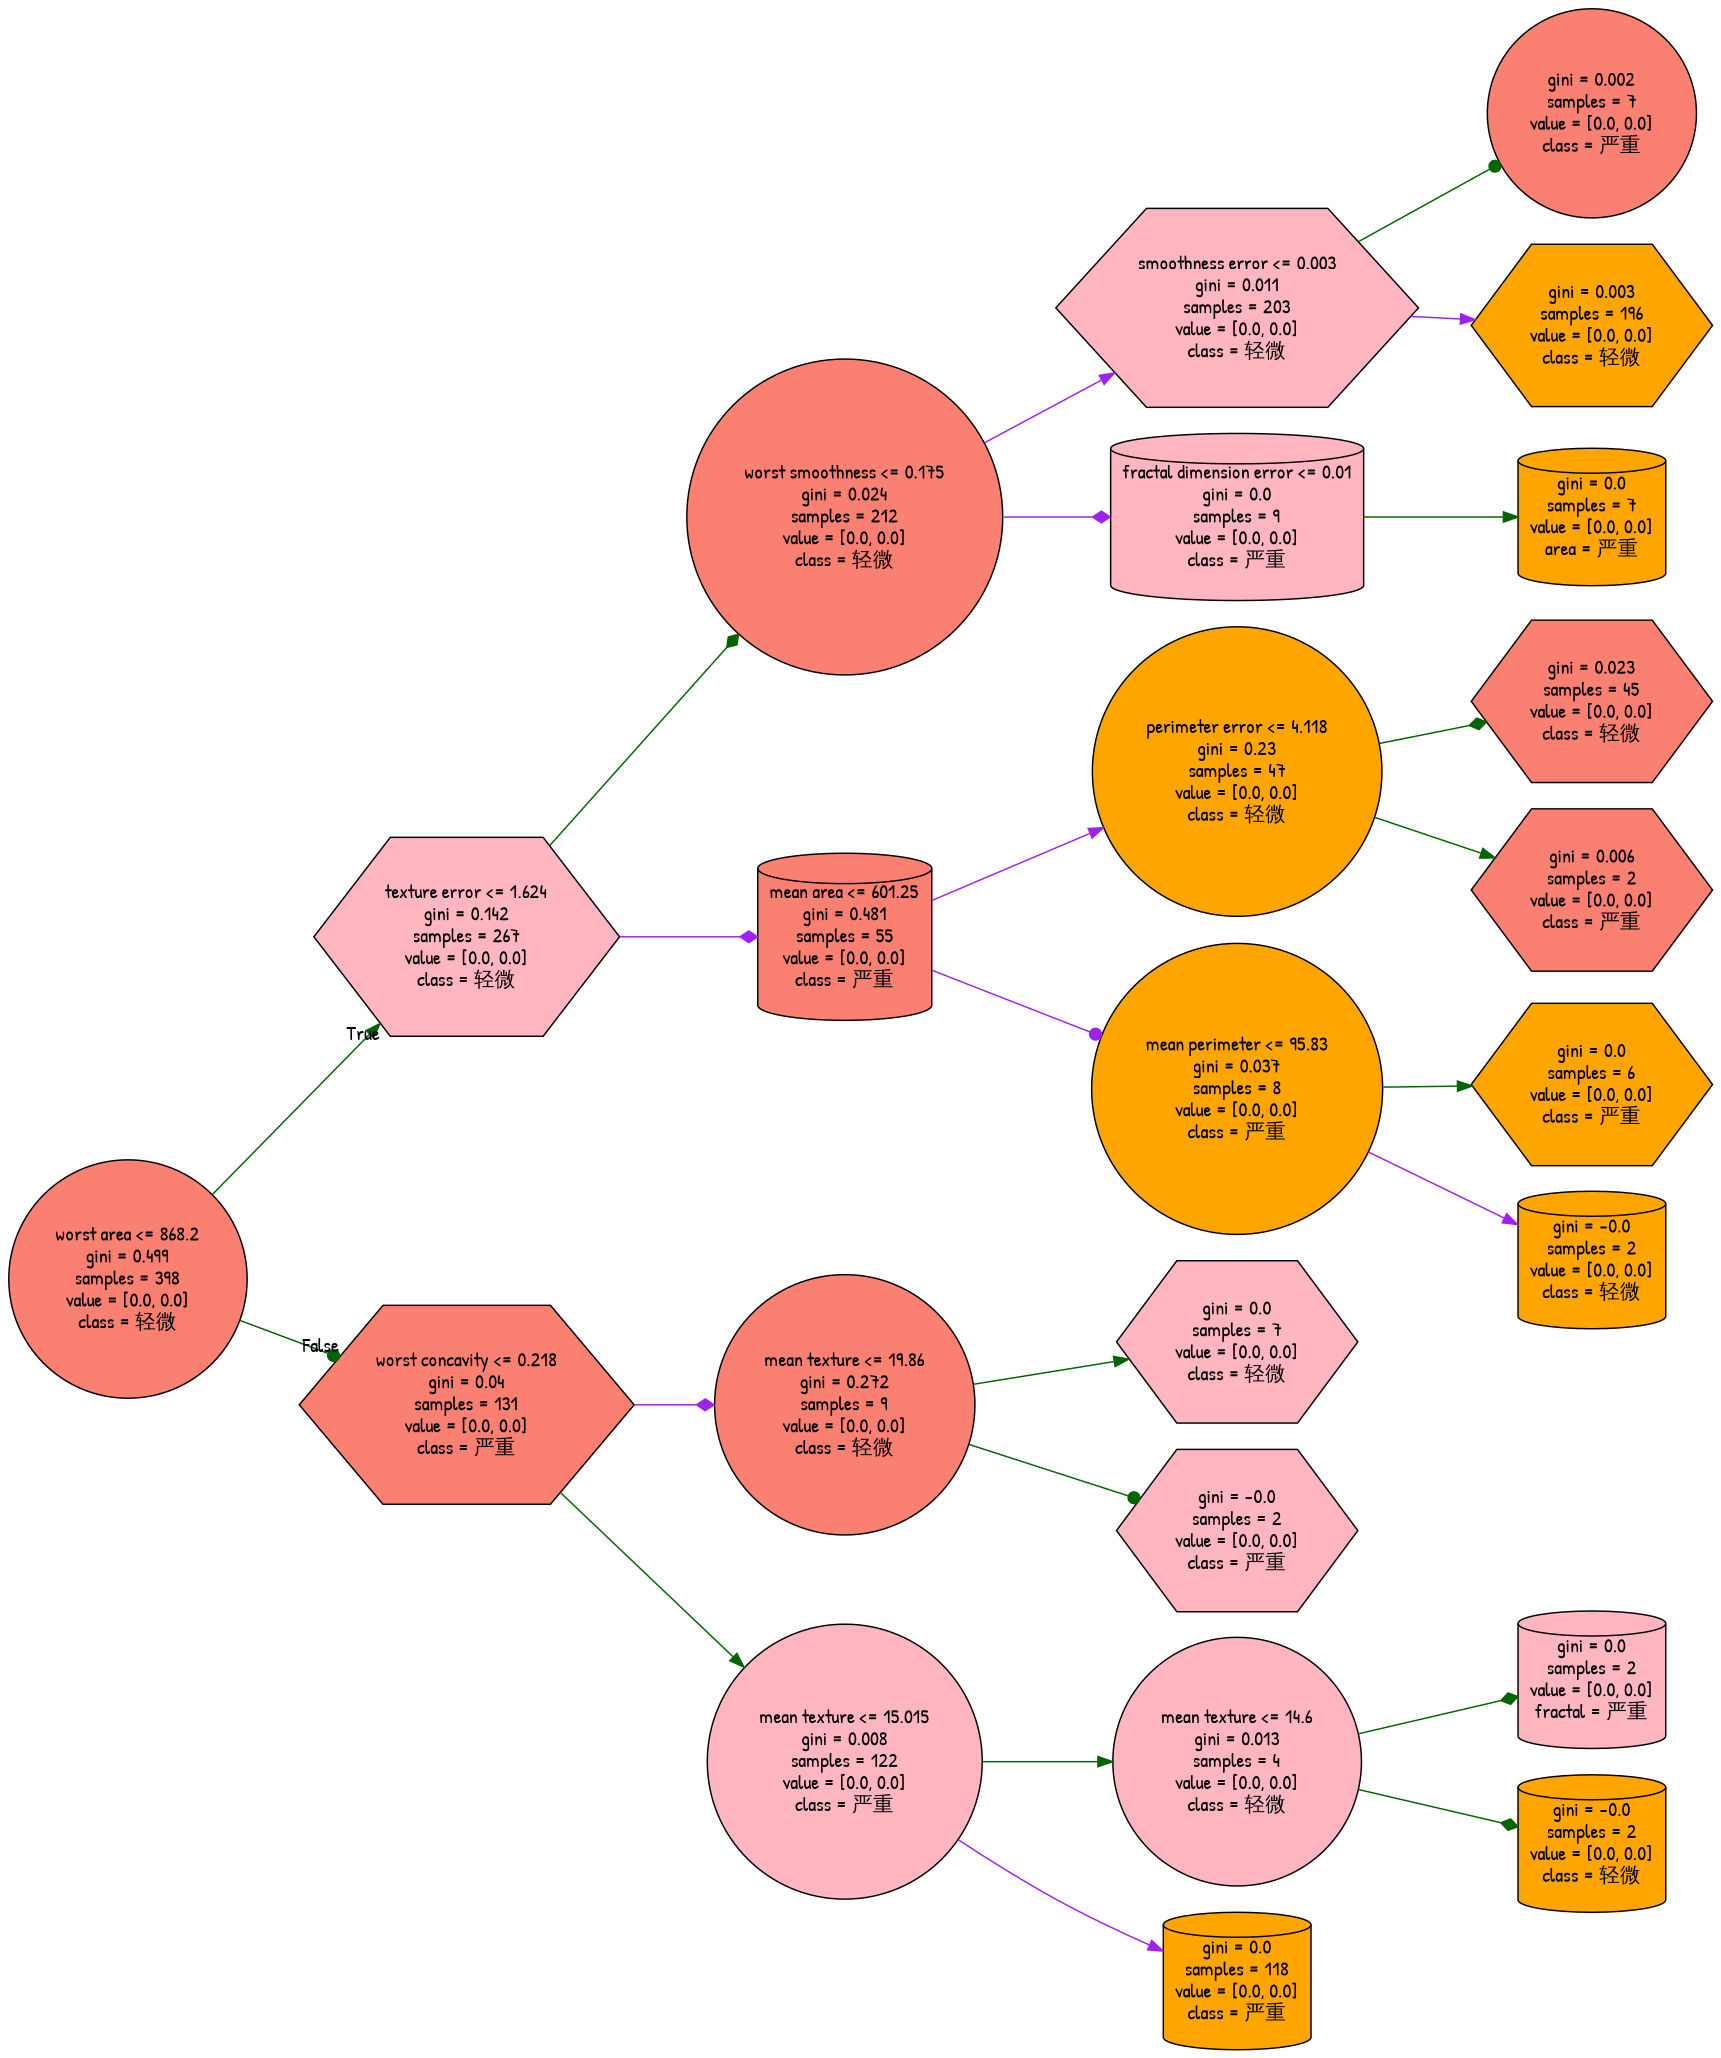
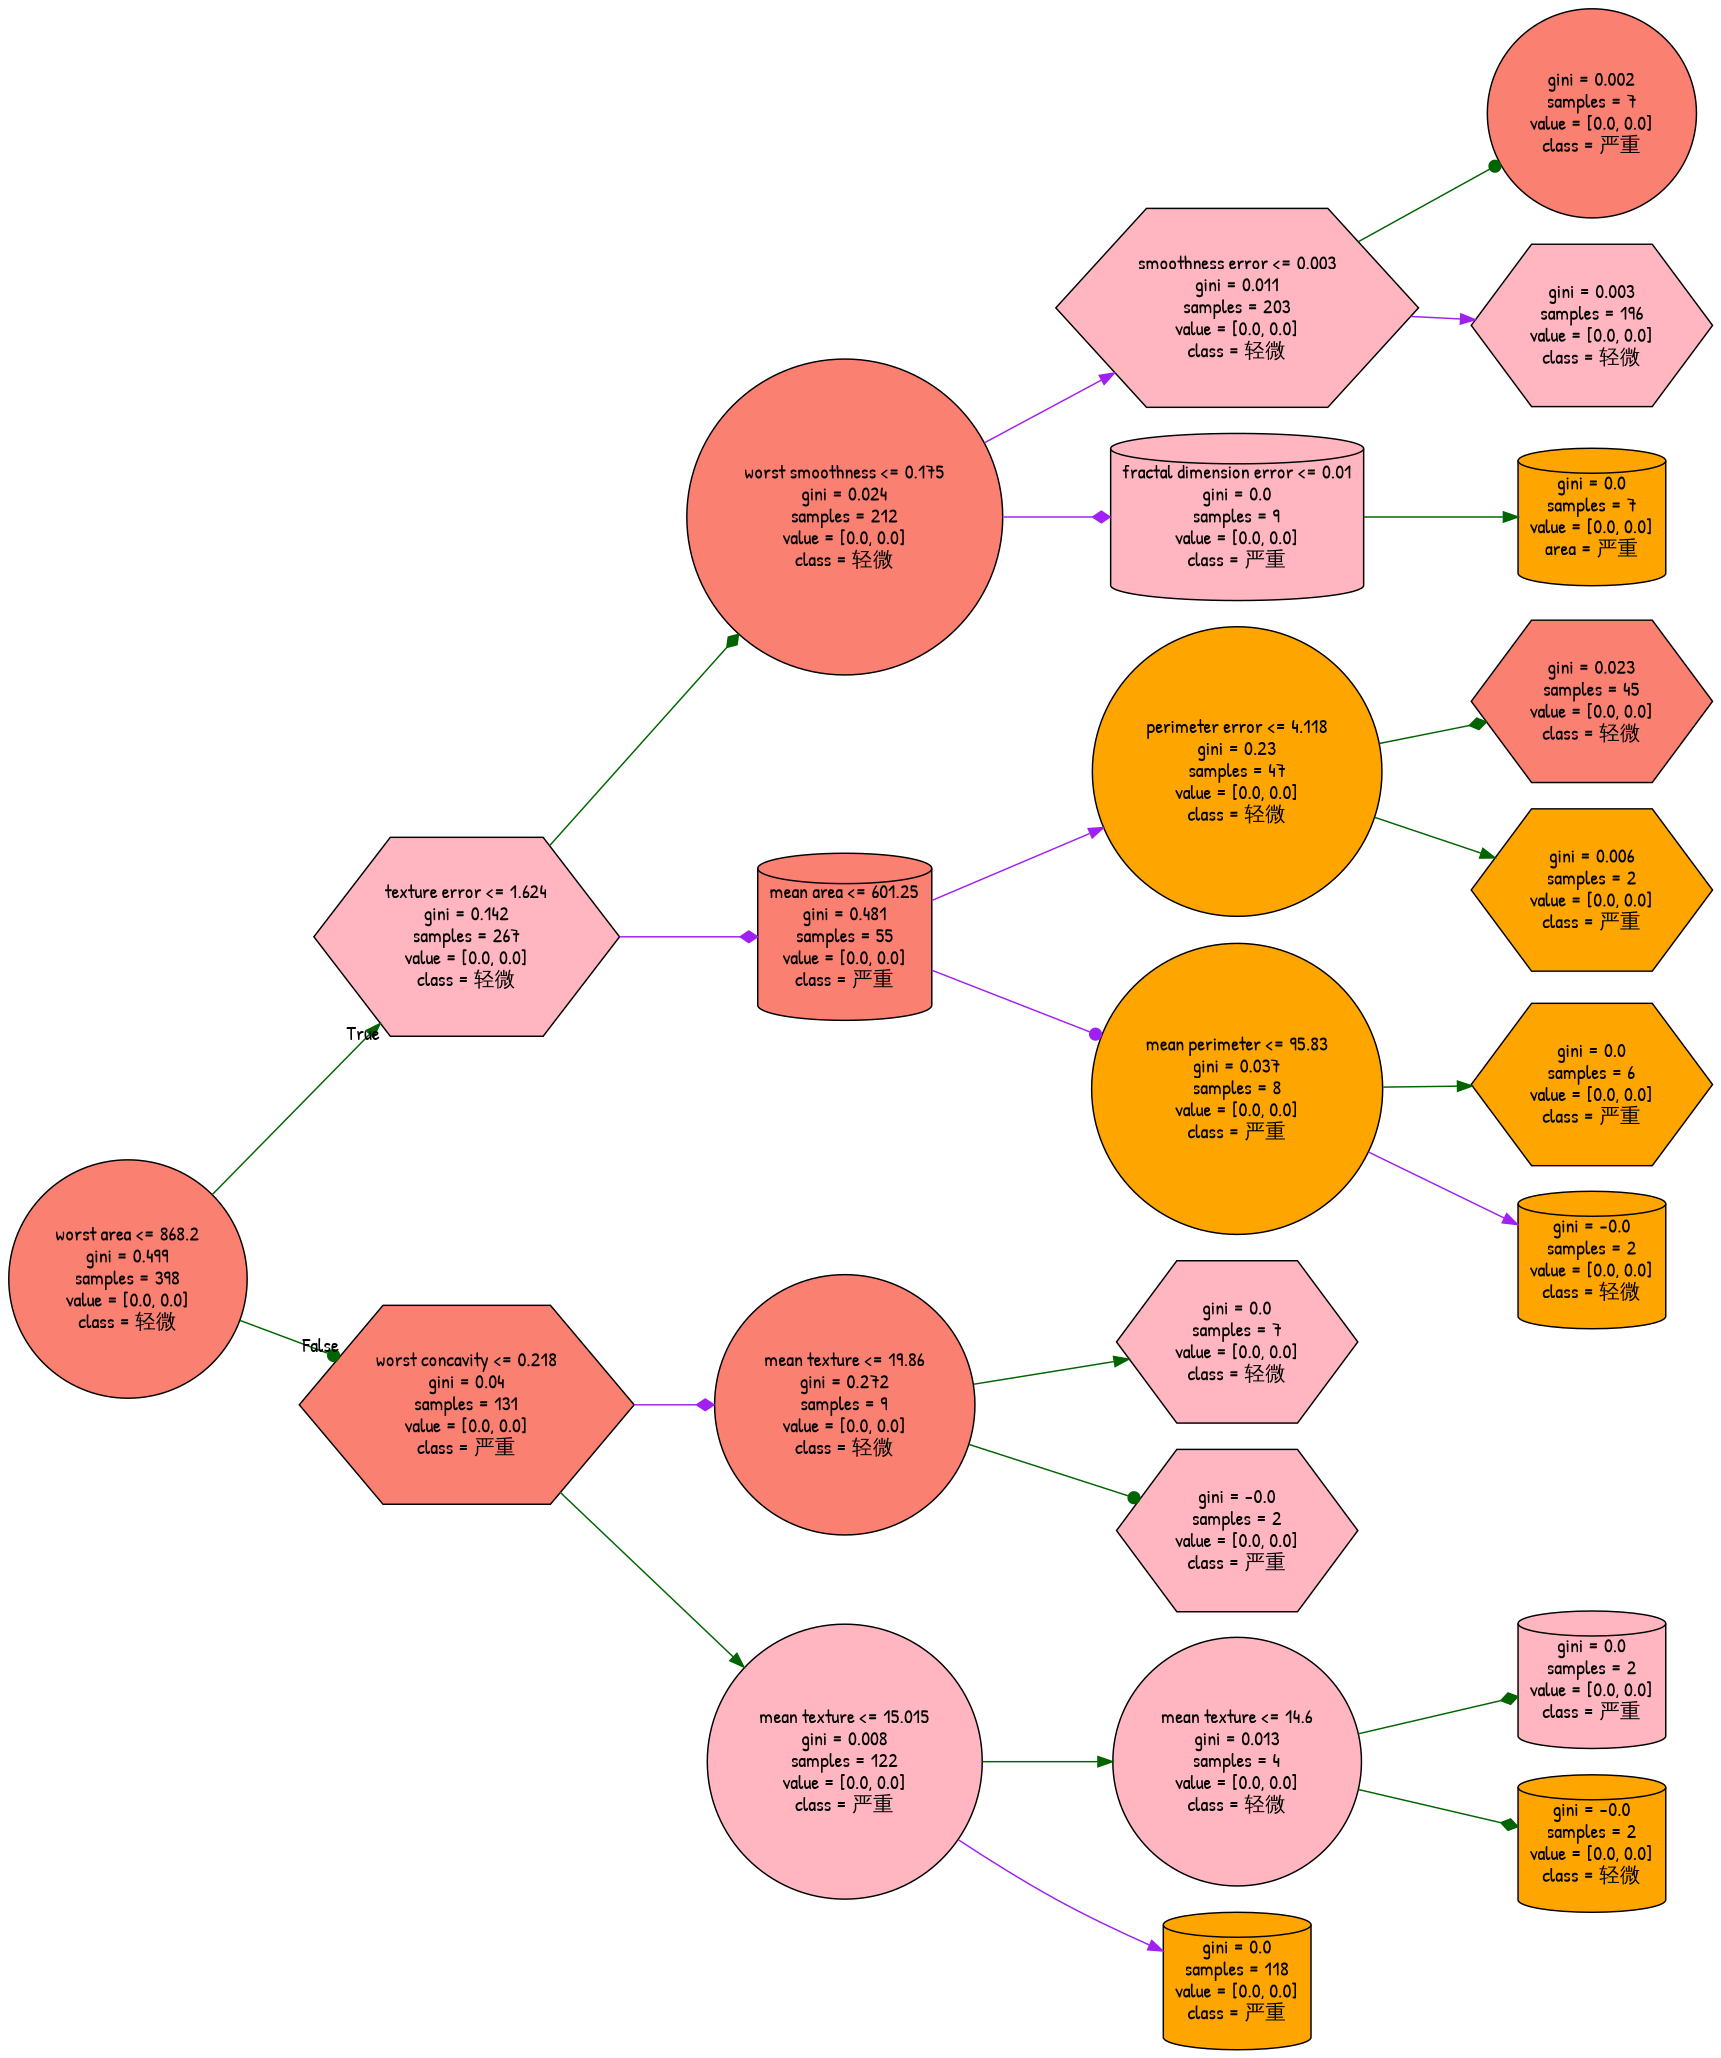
node "gini = 0.003 samples = 196 value = [0.0, 0.0] class = 轻微": fillcolor orange -> lightpink
node "gini = 0.006 samples = 2 value = [0.0, 0.0] class = 严重": fillcolor salmon -> orange
node "gini = 0.0 samples = 2 value = [0.0, 0.0] fractal = 严重": label "gini = 0.0 samples = 2 value = [0.0, 0.0] fractal = 严重" -> "gini = 0.0 samples = 2 value = [0.0, 0.0] class = 严重"
